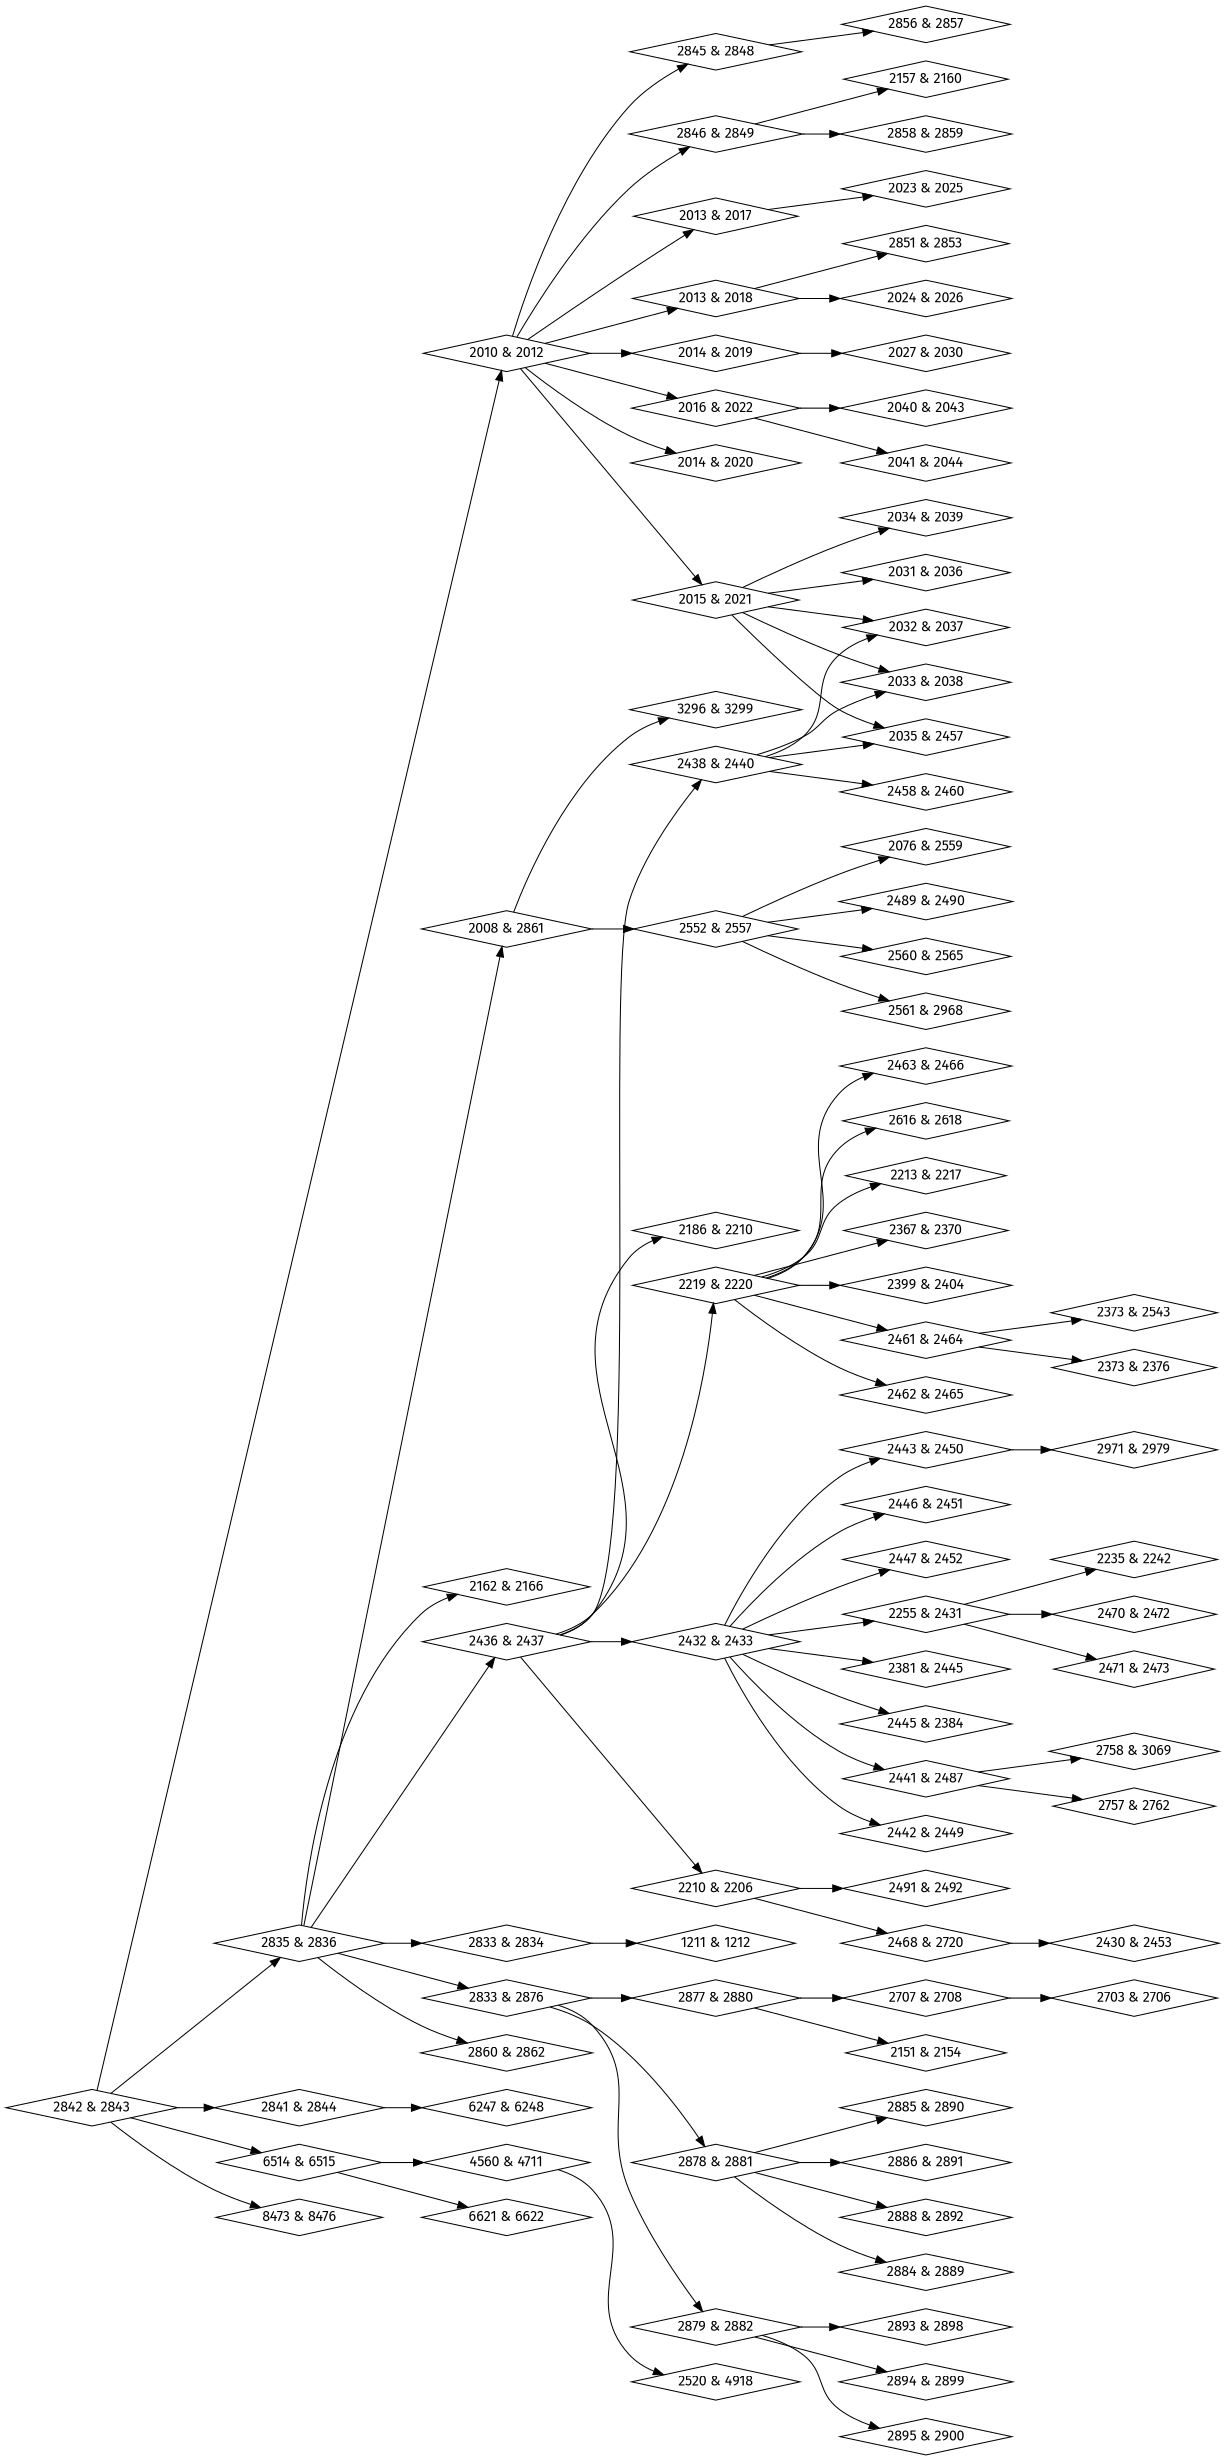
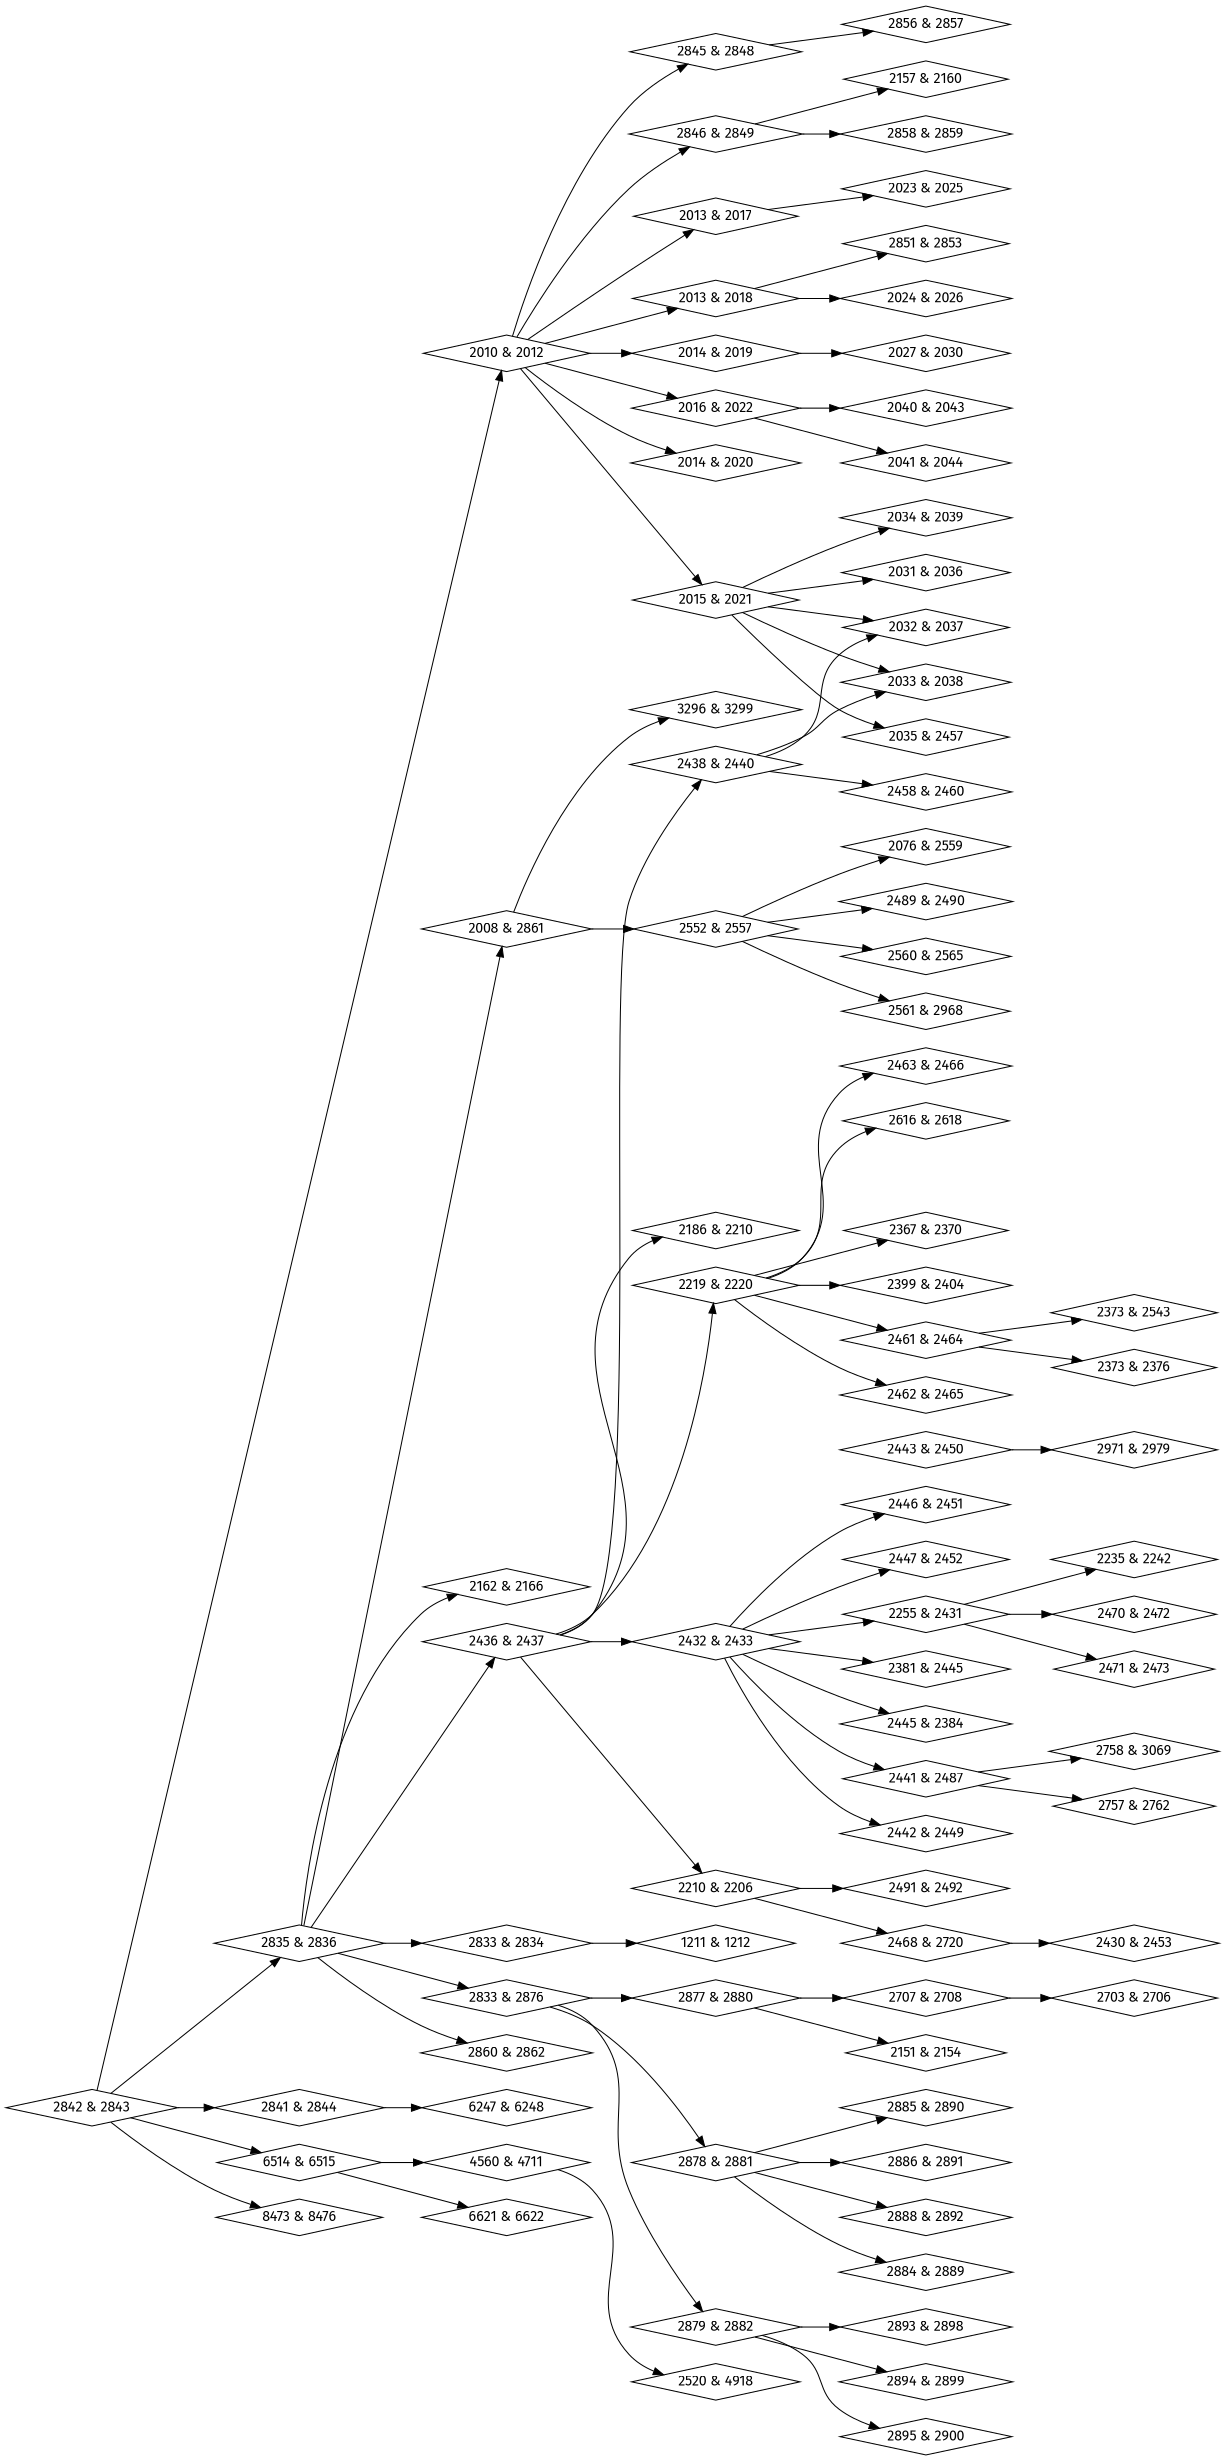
edge "2438 & 2440" -> "2035 & 2457": removed
node "2213 & 2217": removed
edge "2432 & 2433" -> "2443 & 2450": removed
